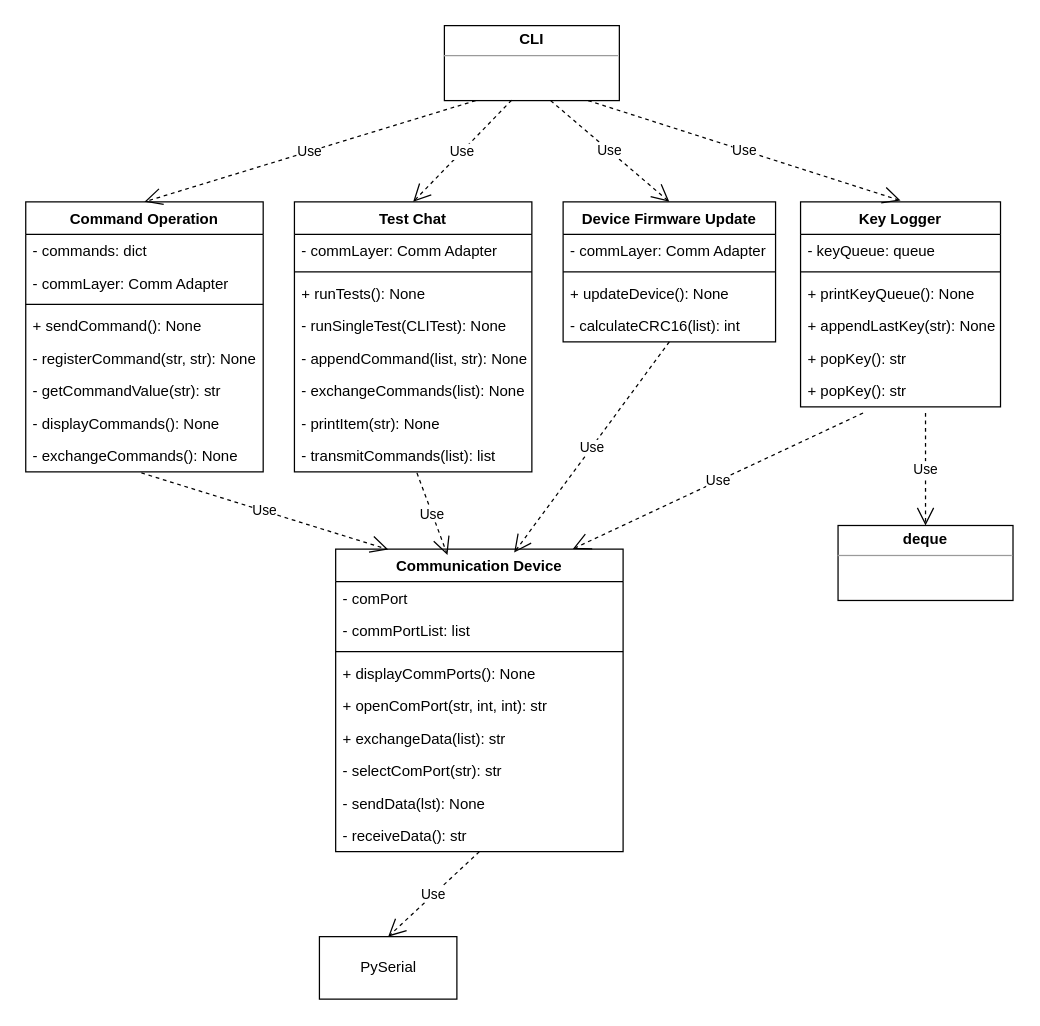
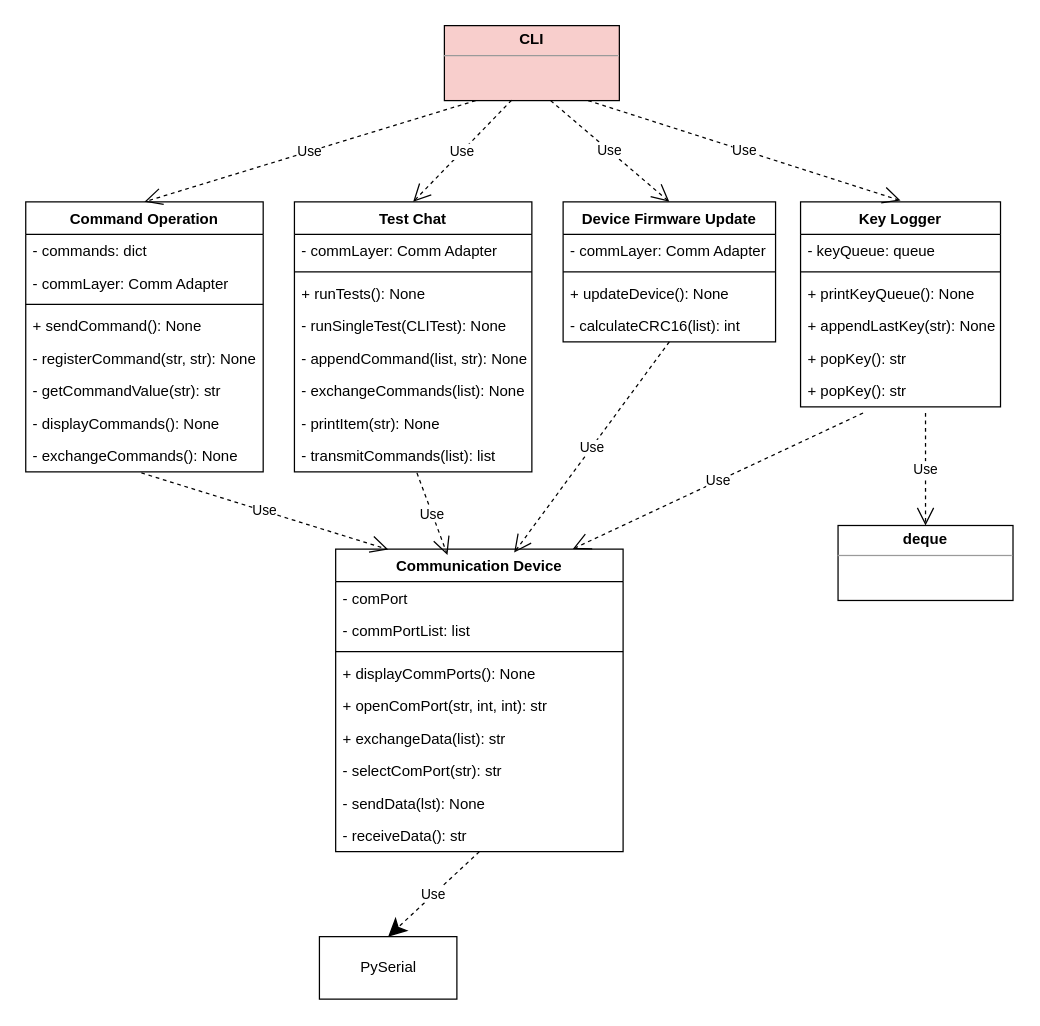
node "CLI": fillcolor #ffffff -> #f8cecc
edge "Communication Device" -> "PySerial": arrowhead open -> classic
